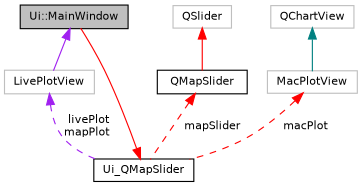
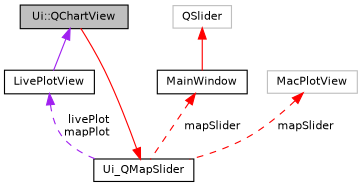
node "Ui::MainWindow": label "Ui::MainWindow" -> "Ui::QChartView"
node "QChartView": removed
node "LivePlotView": color grey75 -> black
node "QMapSlider": label "QMapSlider" -> "MainWindow"
edge "Ui_QMapSlider" -> "MacPlotView": label " macPlot" -> " mapSlider"
